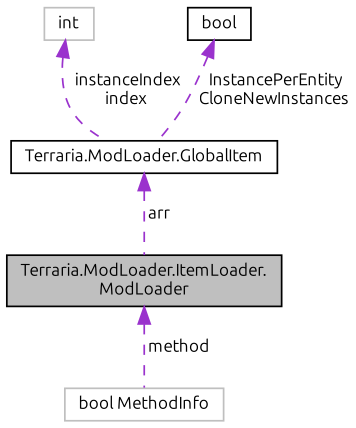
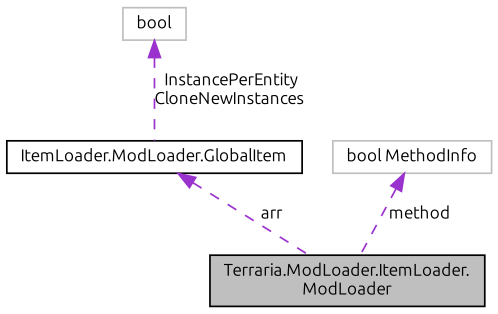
node "int": removed
node "bool": color black -> grey75
node "Terraria.ModLoader.GlobalItem": label "Terraria.ModLoader.GlobalItem" -> "ItemLoader.ModLoader.GlobalItem"
edge "bool MethodInfo" -> "Terraria.ModLoader.ItemLoader. ModLoader": reversed
